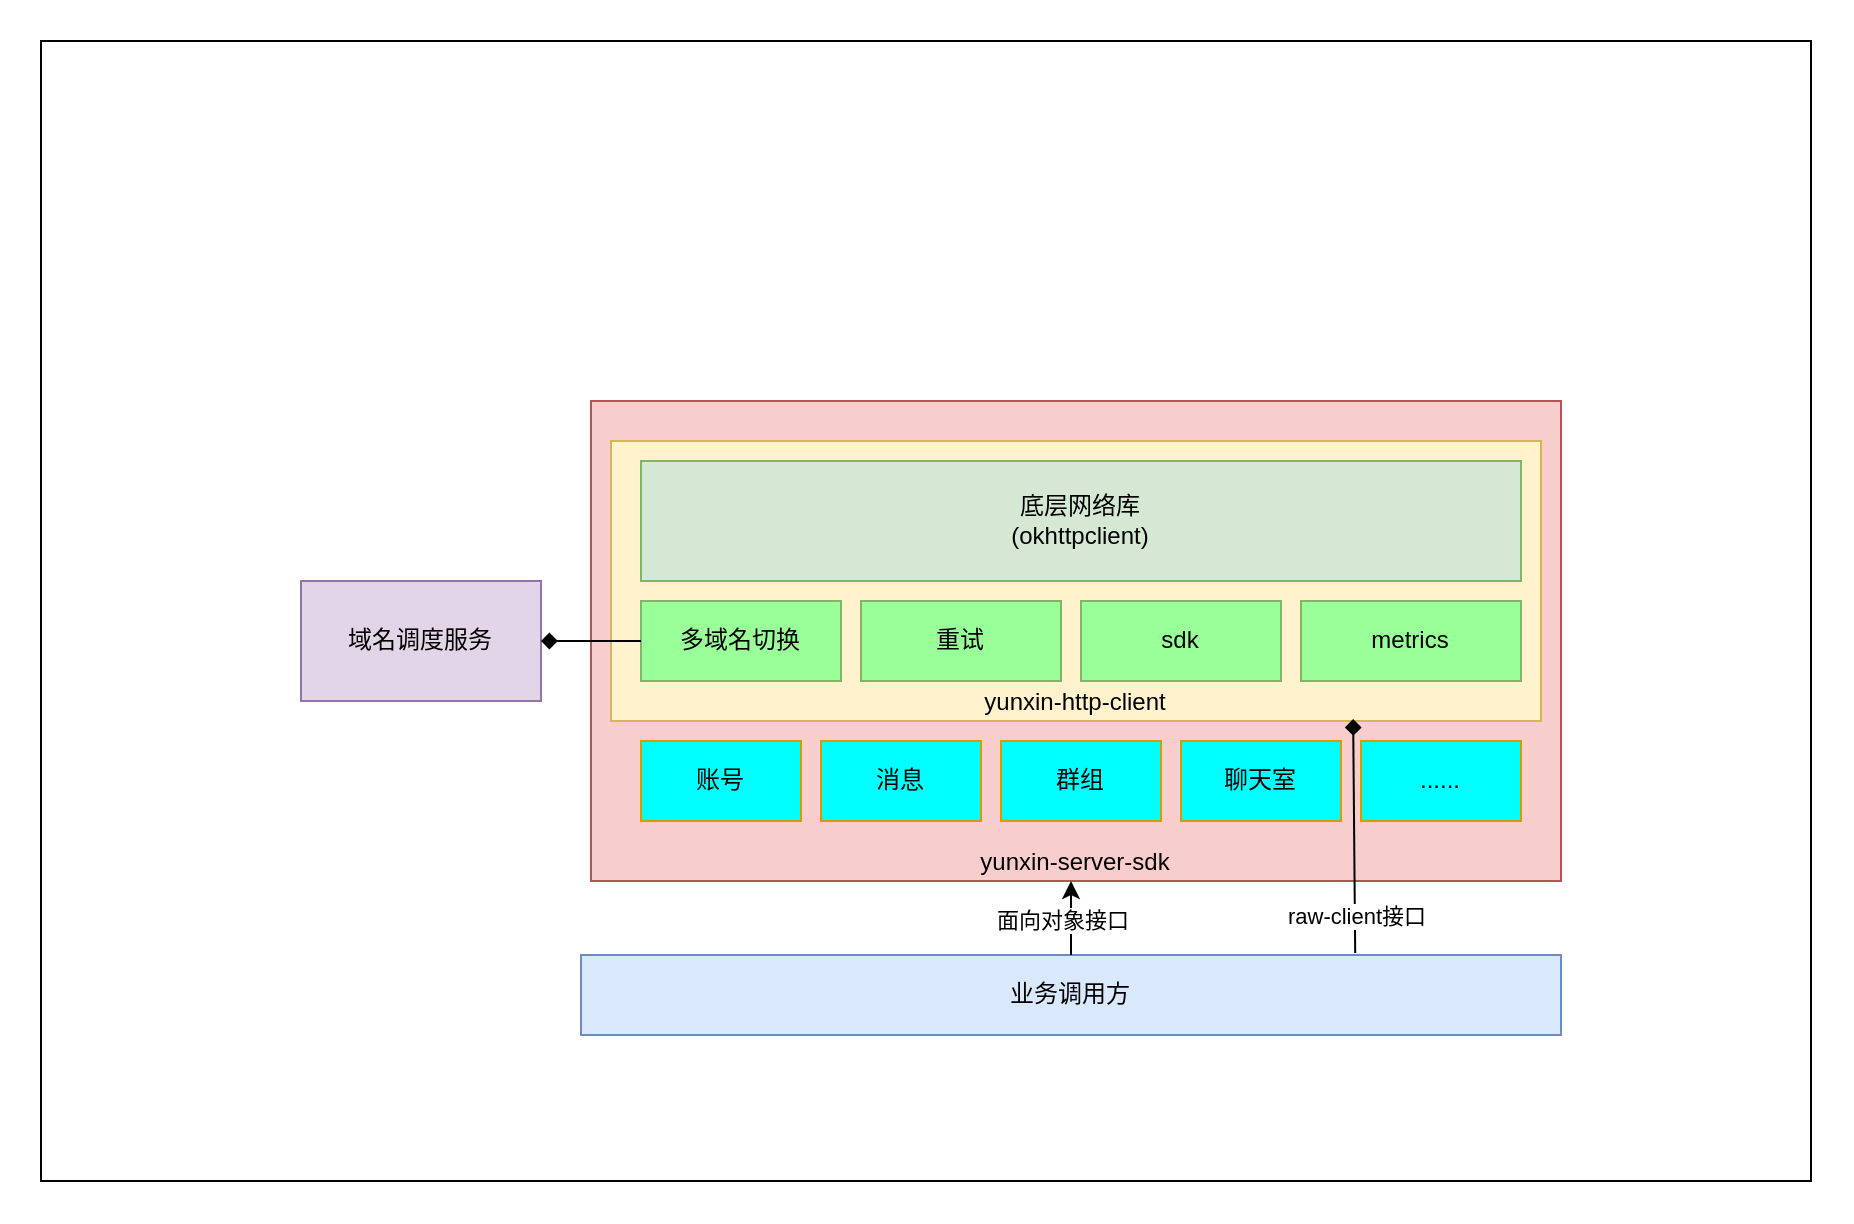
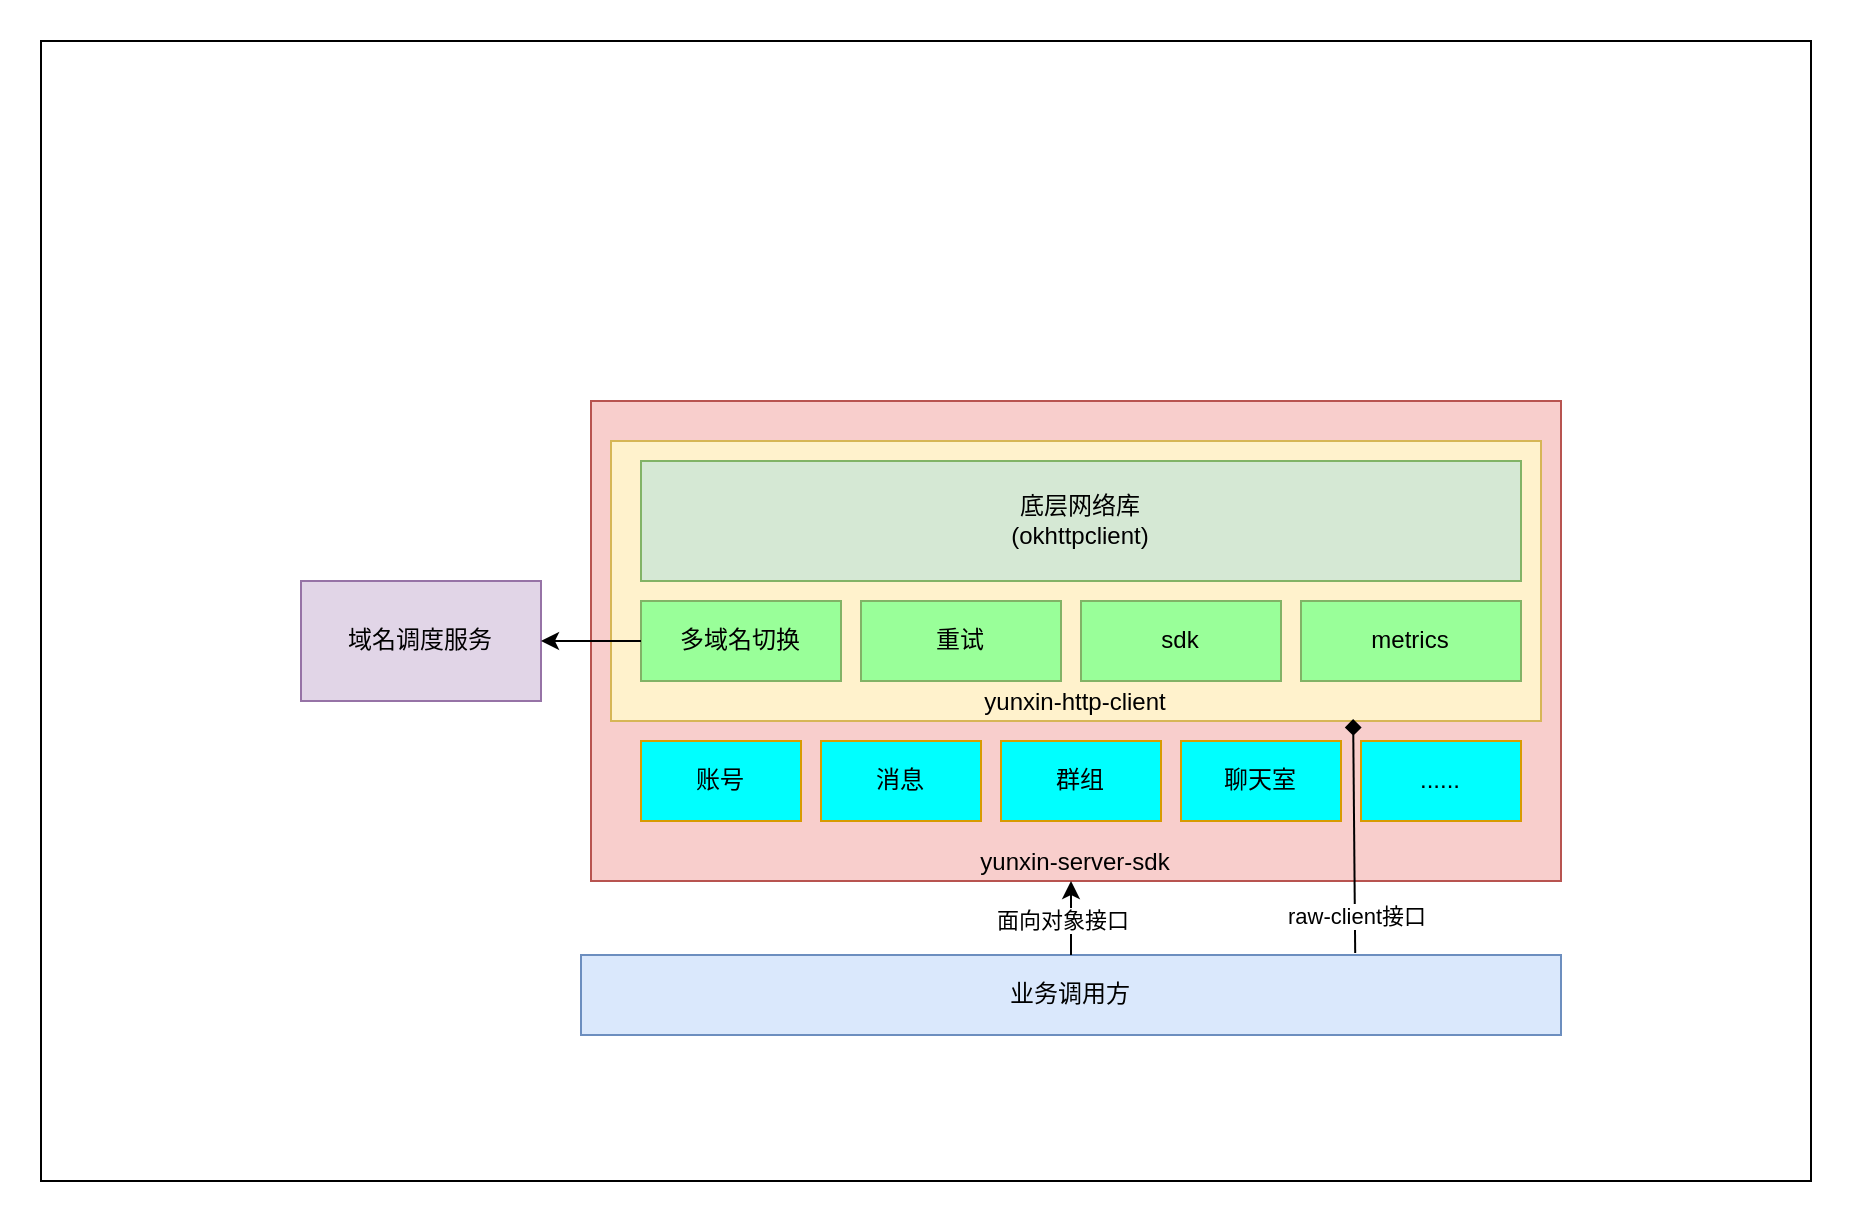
edge "多域名切换" -> "域名调度服务": arrowhead diamond -> classic
